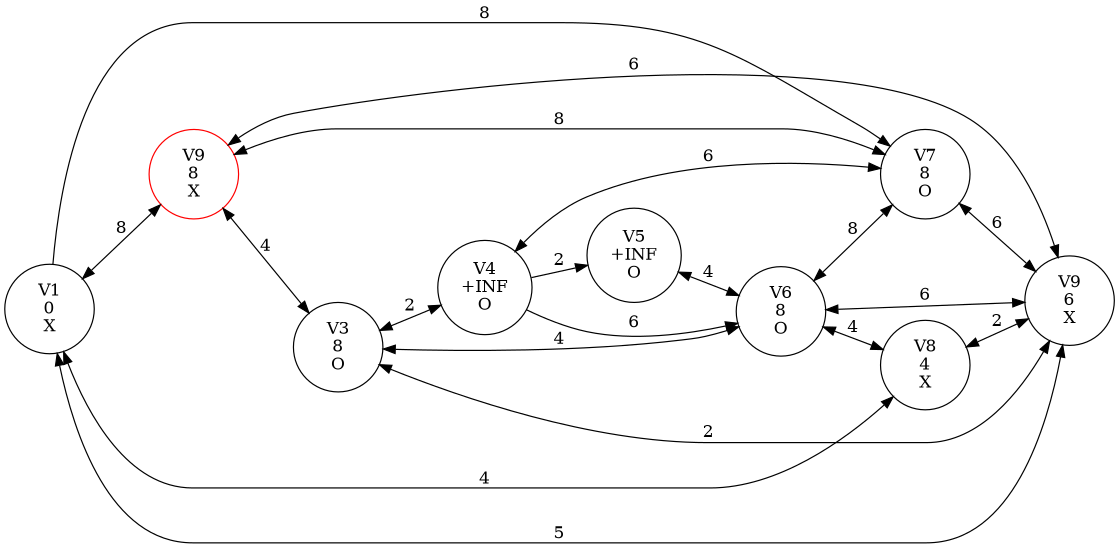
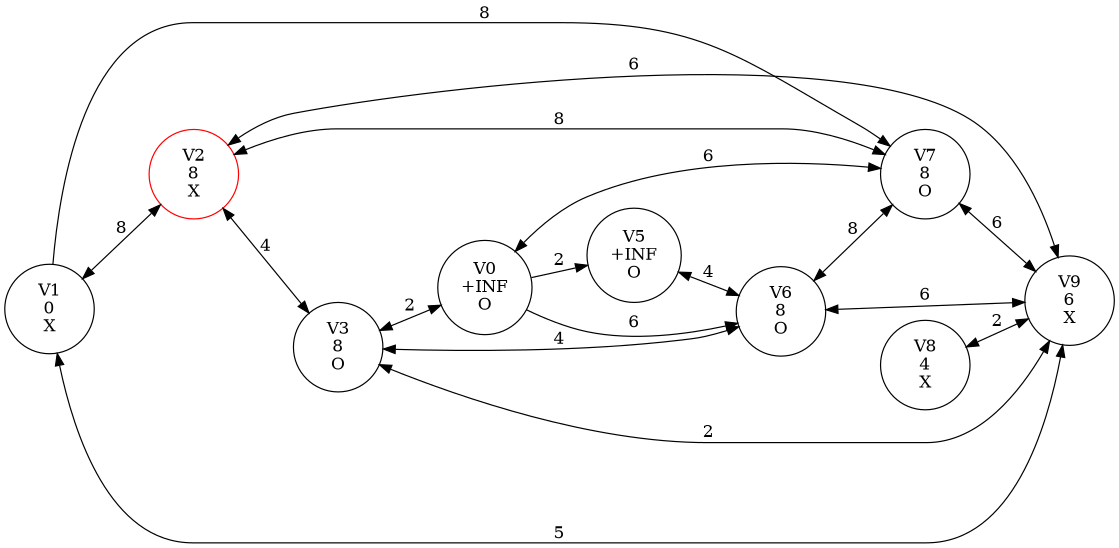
node "V9 8 X": label "V9 8 X" -> "V2 8 X"
node "V4 +INF O": label "V4 +INF O" -> "V0 +INF O"
edge "V6 8 O" -- "V8 4 X": removed, label "4"
edge "V1 0 X" -- "V8 4 X": removed, label "4"
